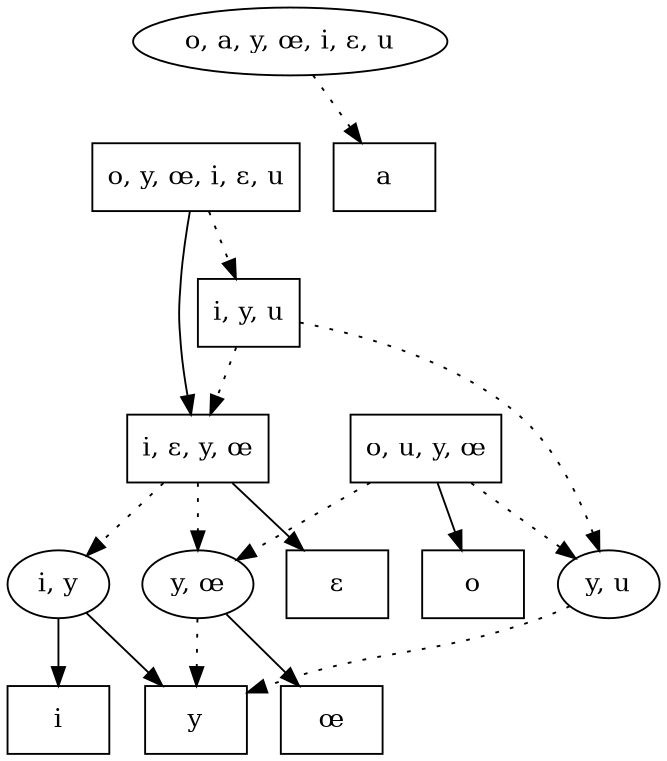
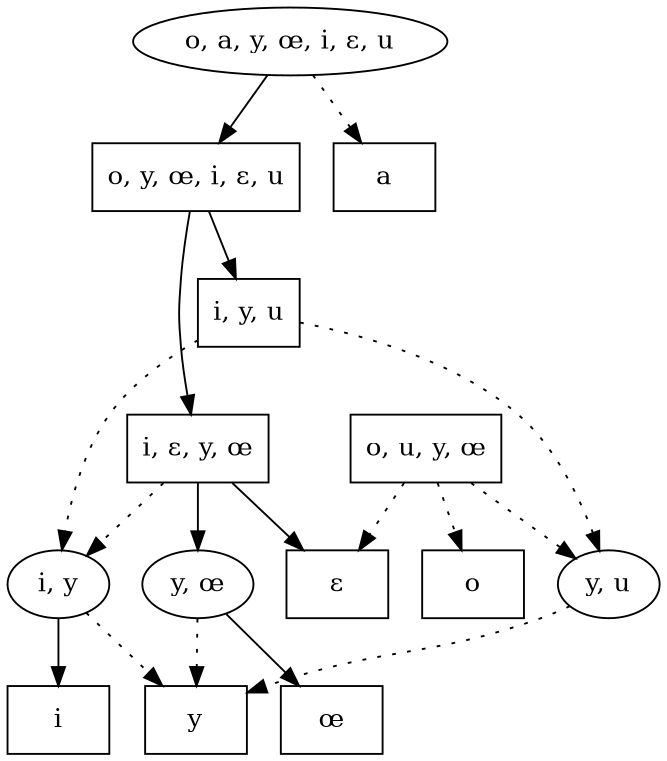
edge "o, a, y, œ, i, ɛ, u" -> "o, y, œ, i, ɛ, u": added
edge "o, y, œ, i, ɛ, u" -> "i, y, u": style dotted -> solid
edge "i, y, u" -> "i, ɛ, y, œ": now "i, y, u" -> "i, y"
edge "i, ɛ, y, œ" -> "y, œ": style dotted -> solid
edge "o, u, y, œ" -> "o": style solid -> dotted
edge "o, u, y, œ" -> "y, œ": now "o, u, y, œ" -> "ɛ"
edge "i, y" -> "y": style solid -> dotted
